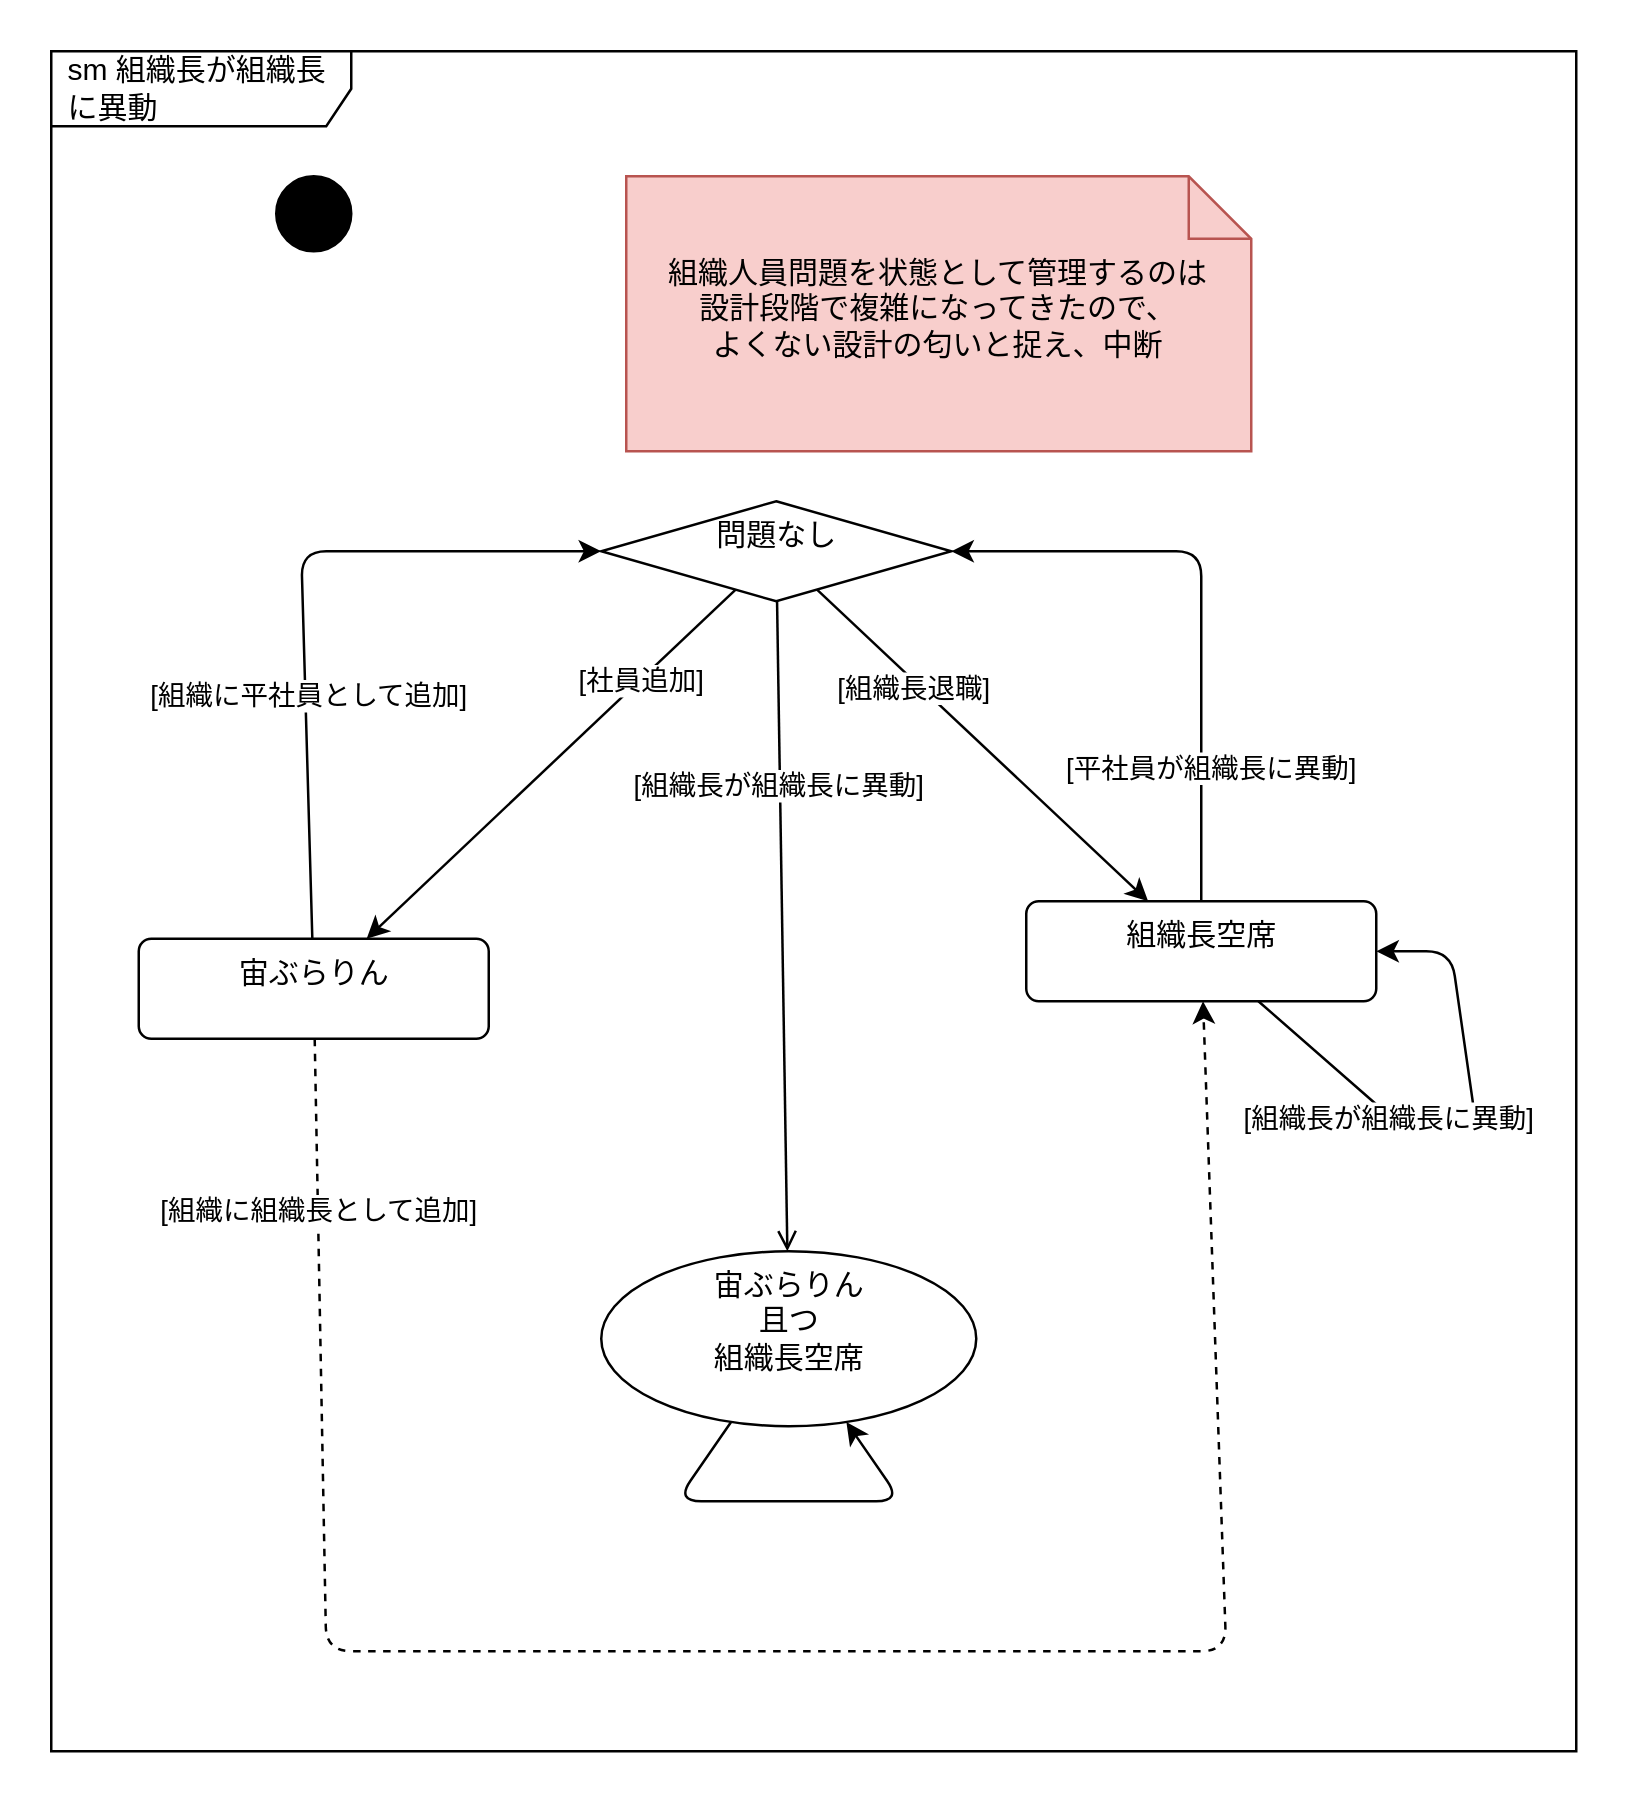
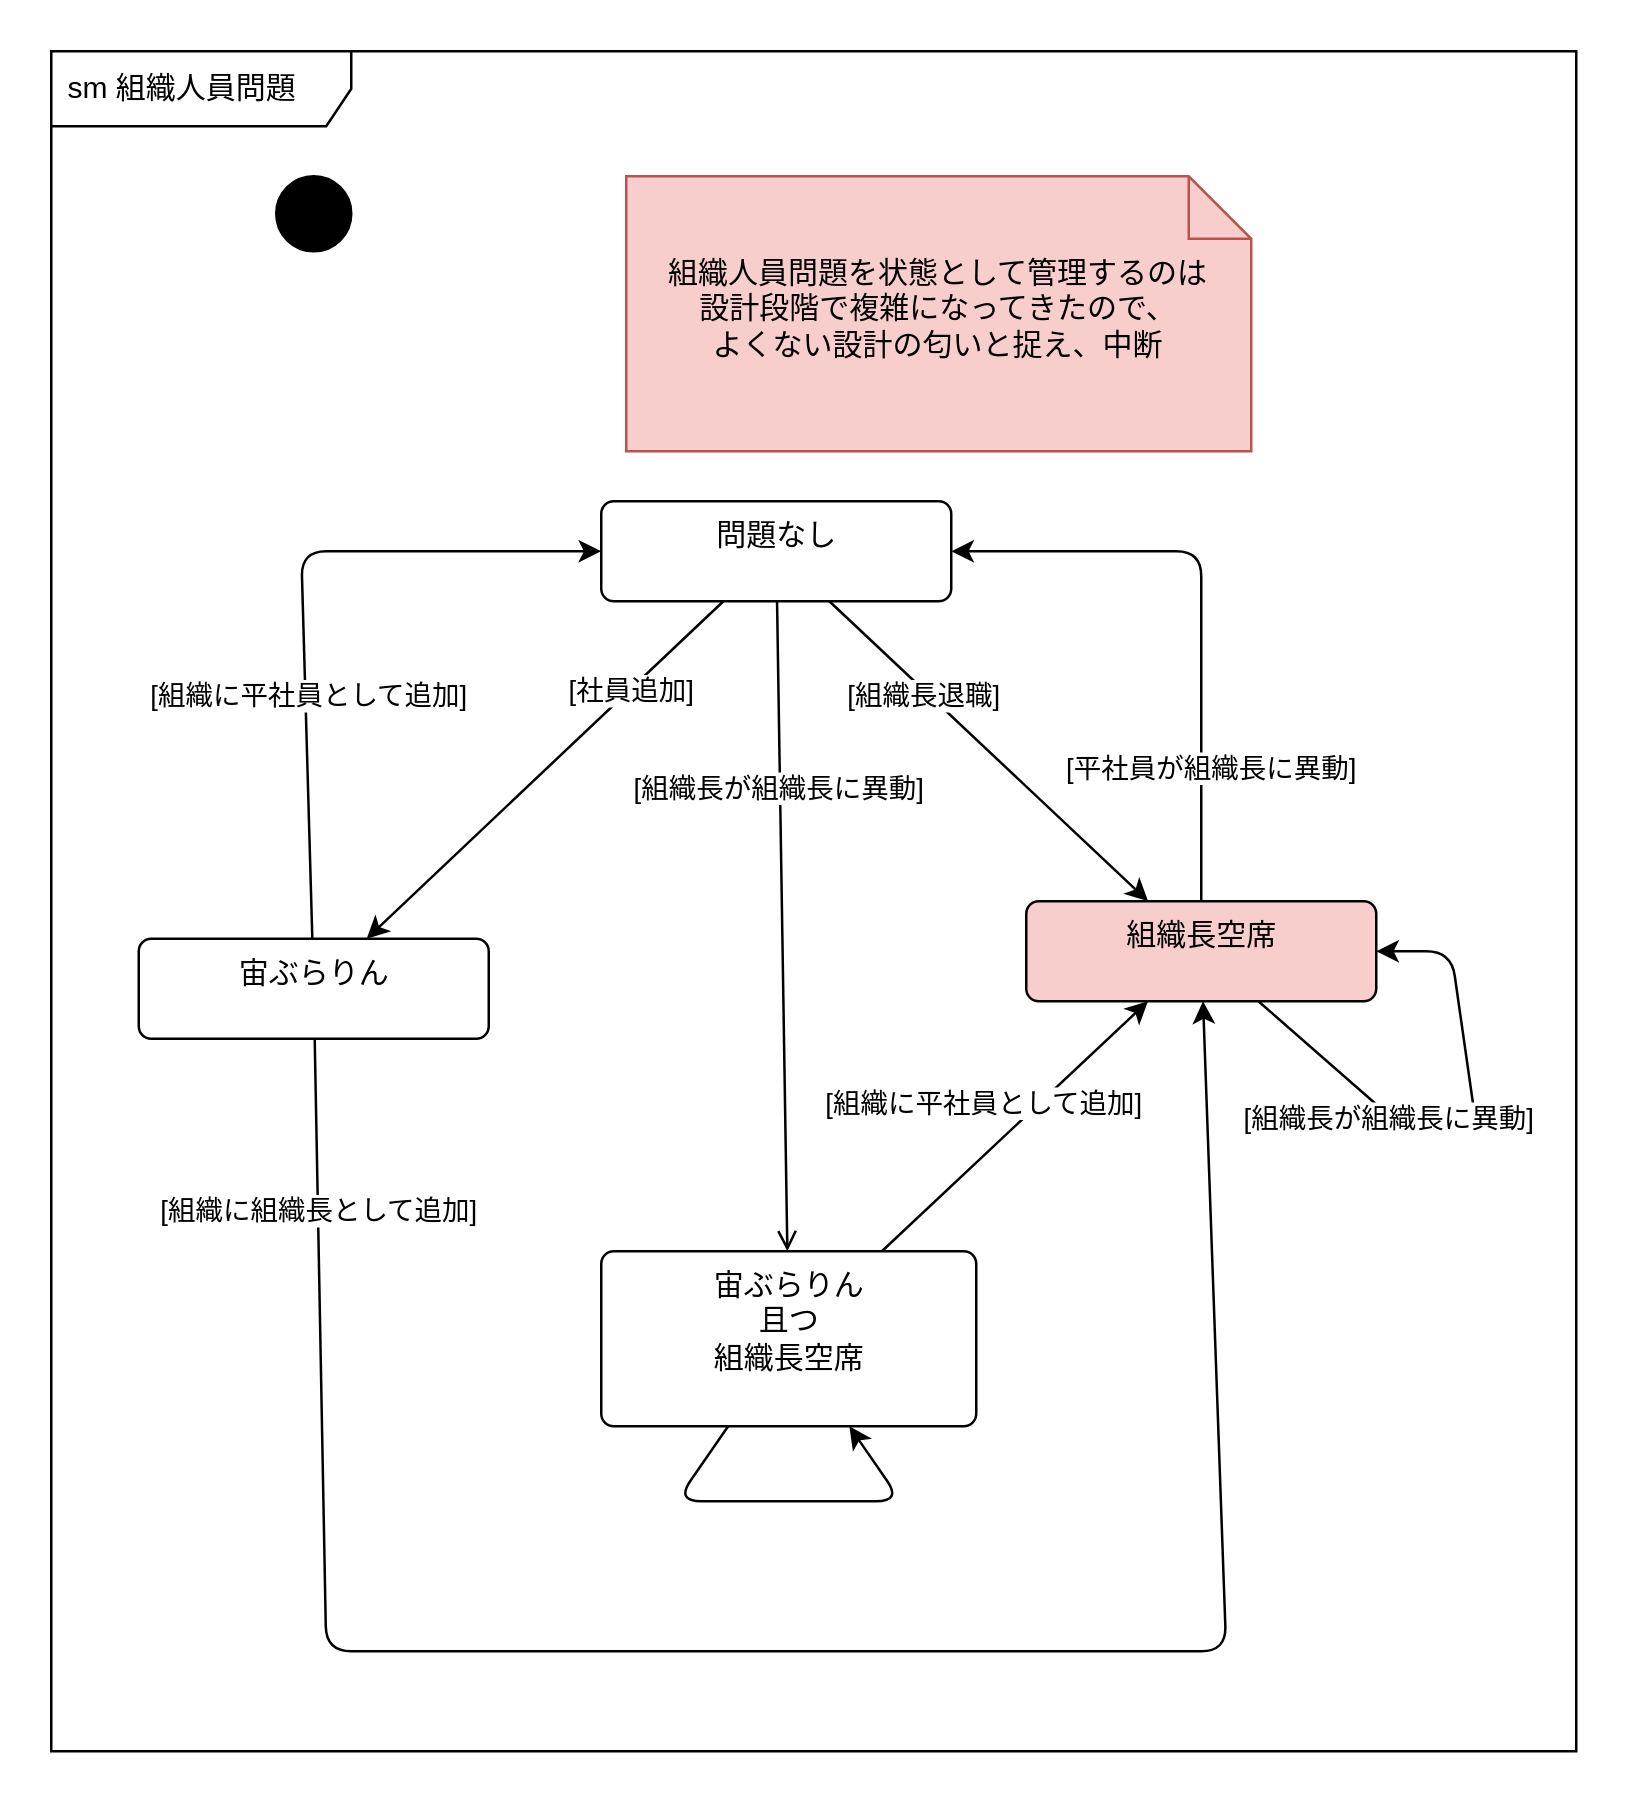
node "sm 組織長が組織長に異動": label "sm 組織長が組織長に異動" -> "sm 組織人員問題"
node "問題なし": shape diamond -> rounded rectangle
node "組織長空席": fillcolor #ffffff -> #f8cecc
edge "宙ぶらりん 且つ 組織長空席" -> "組織長空席": added, label "[組織に平社員として追加]"
node "宙ぶらりん 且つ 組織長空席": shape ellipse -> rounded rectangle
edge "宙ぶらりん" -> "組織長空席": style dashed -> solid
